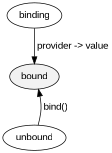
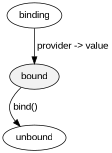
edge "unbound" -> "bound": reversed
